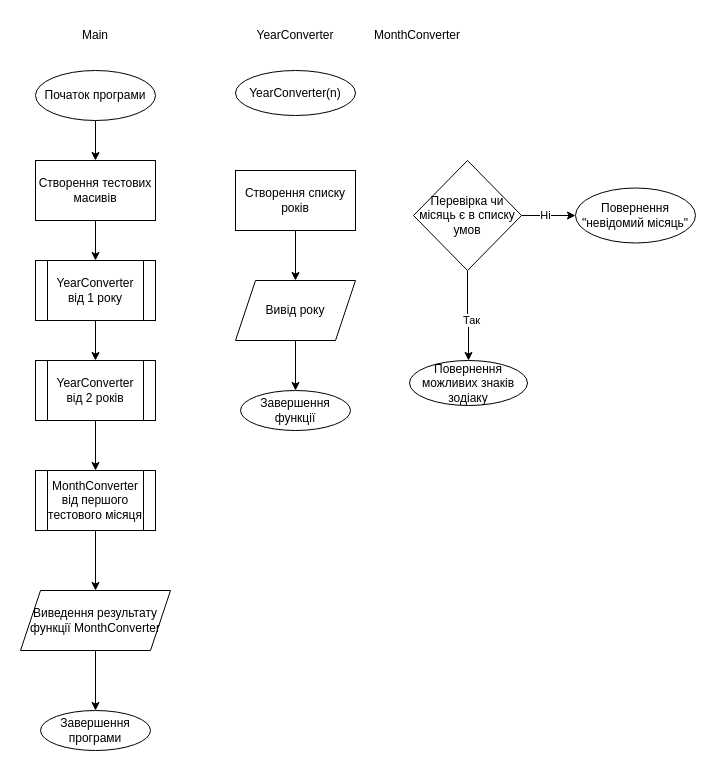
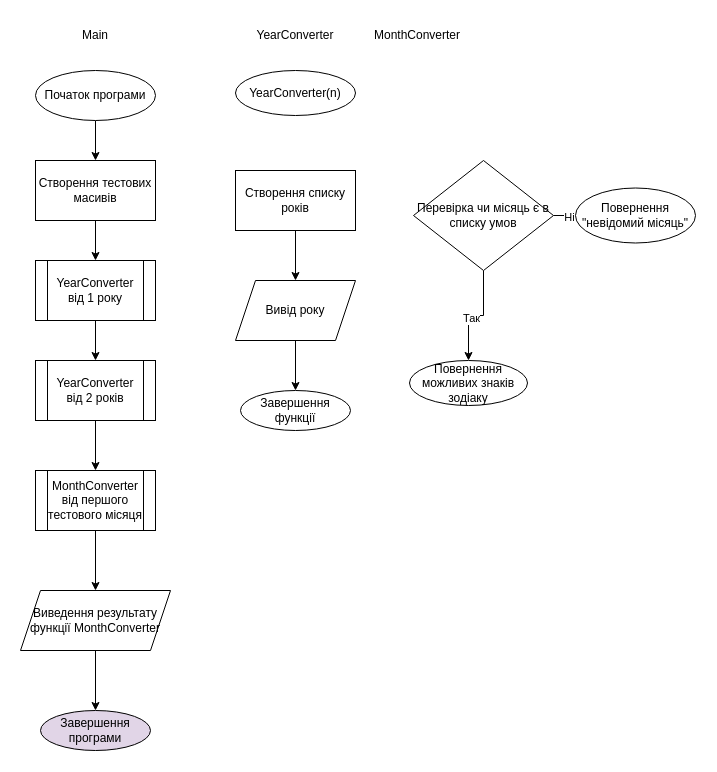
node "Перевірка чи місяць є в списку умов": size 108x110 -> 140x110
node "Завершення програми": fillcolor #ffffff -> #e1d5e7
